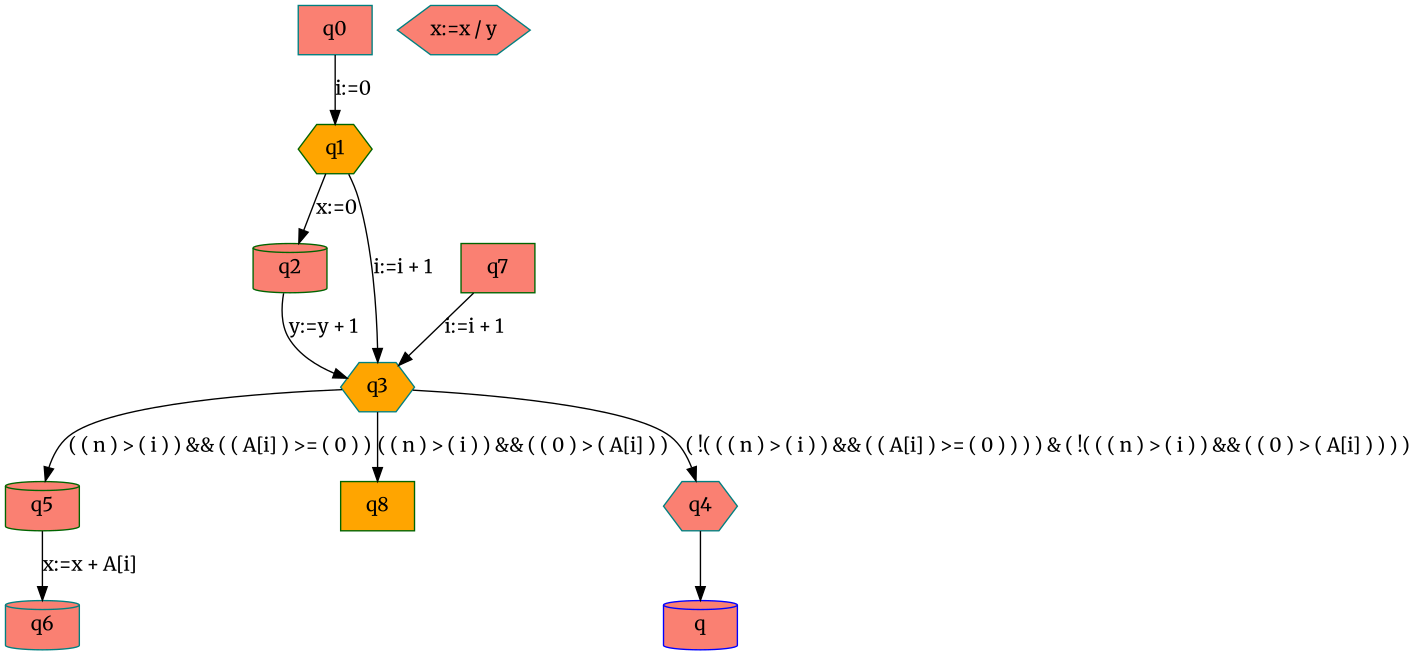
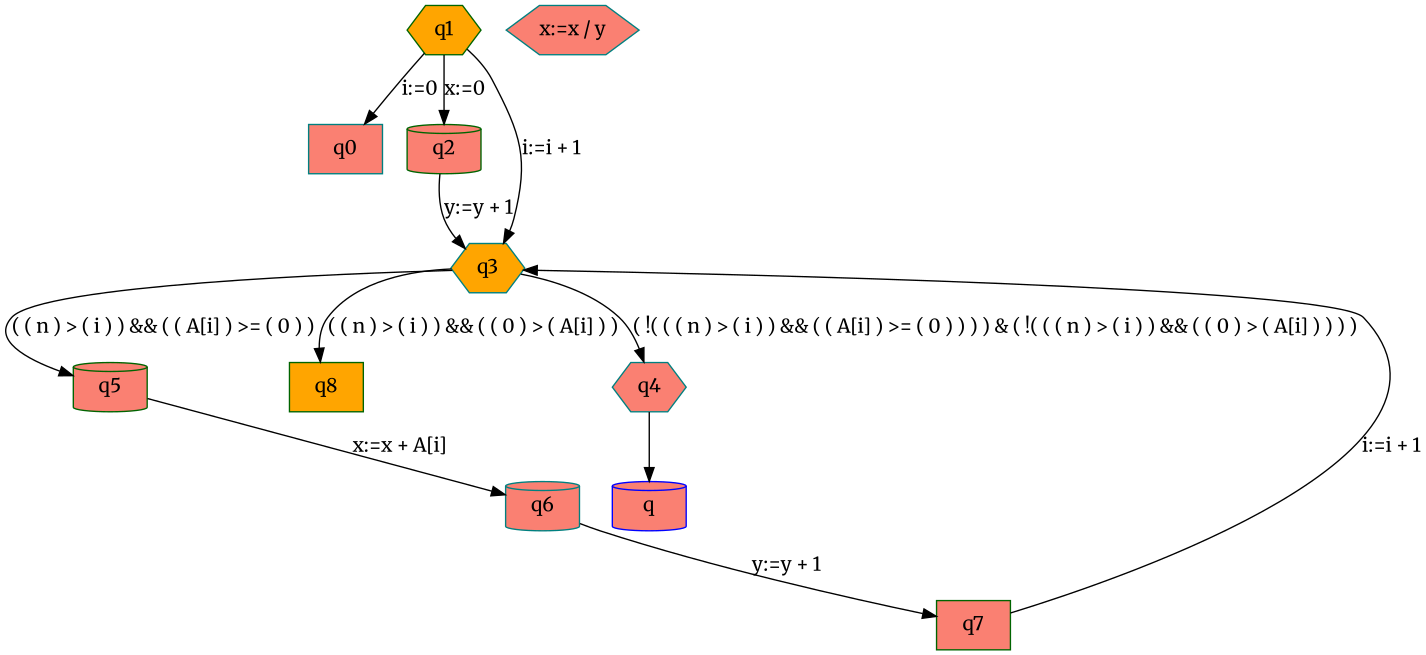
edge "q0" -> "q1": reversed
edge "q6" -> "q7": added, label "y:=y + 1"
